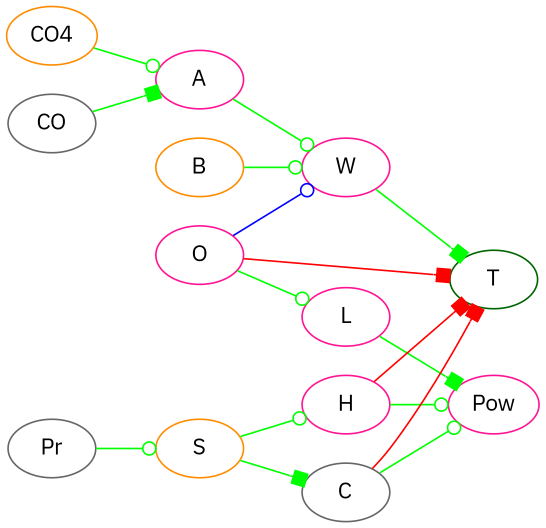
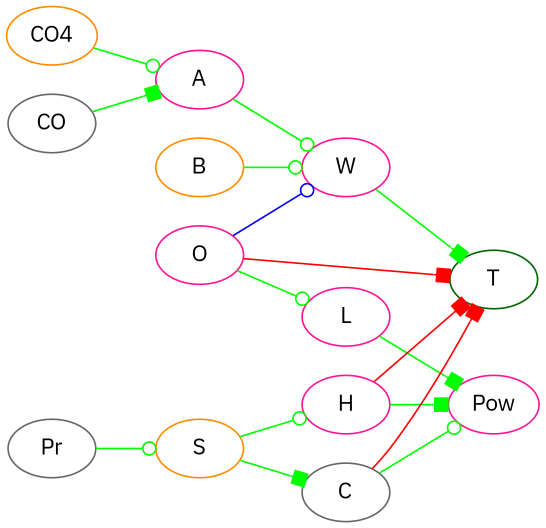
edge "H" -> "Pow": arrowhead odot -> box
